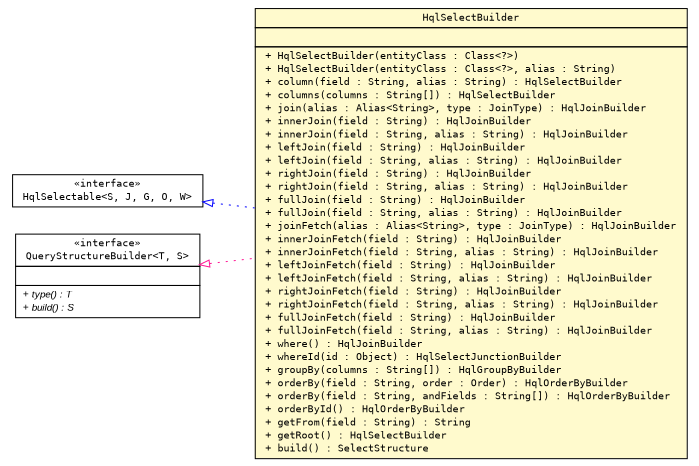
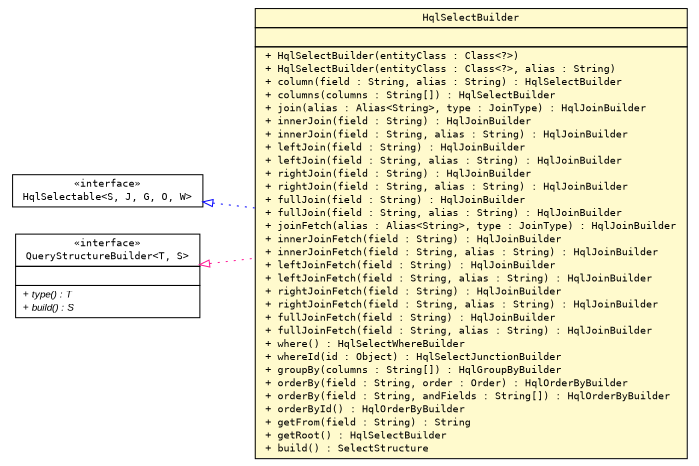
node "HqlSelectBuilder": text "+ where() : HqlJoinBuilder" -> "+ where() : HqlSelectWhereBuilder"
